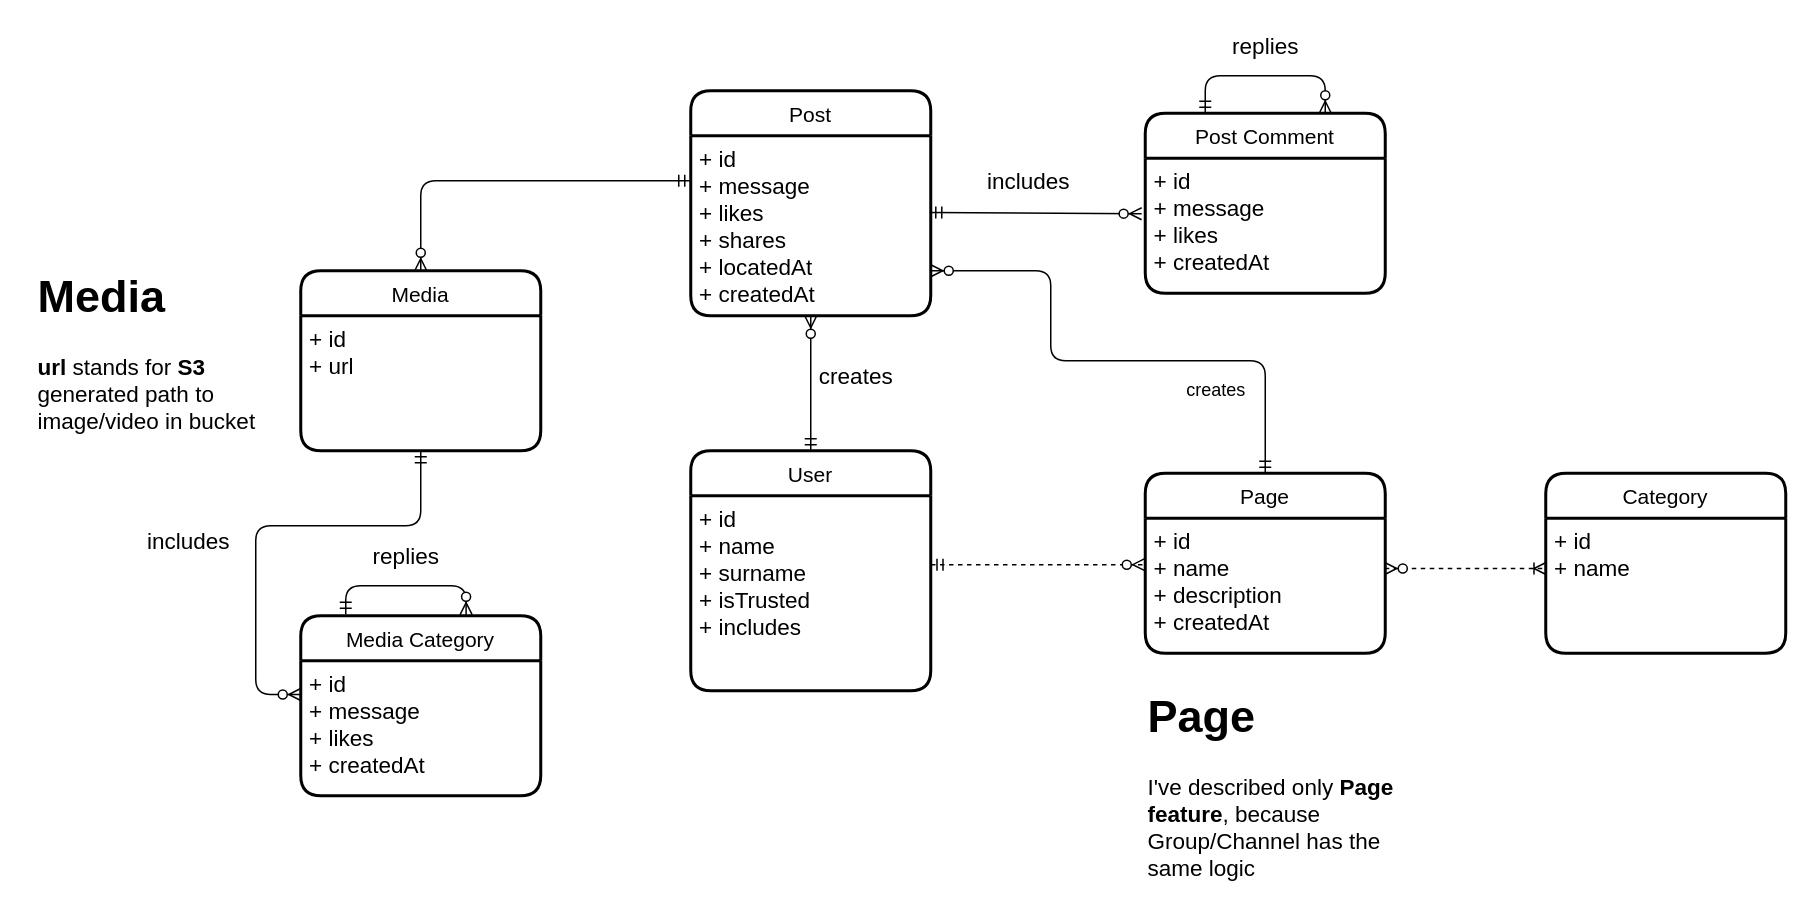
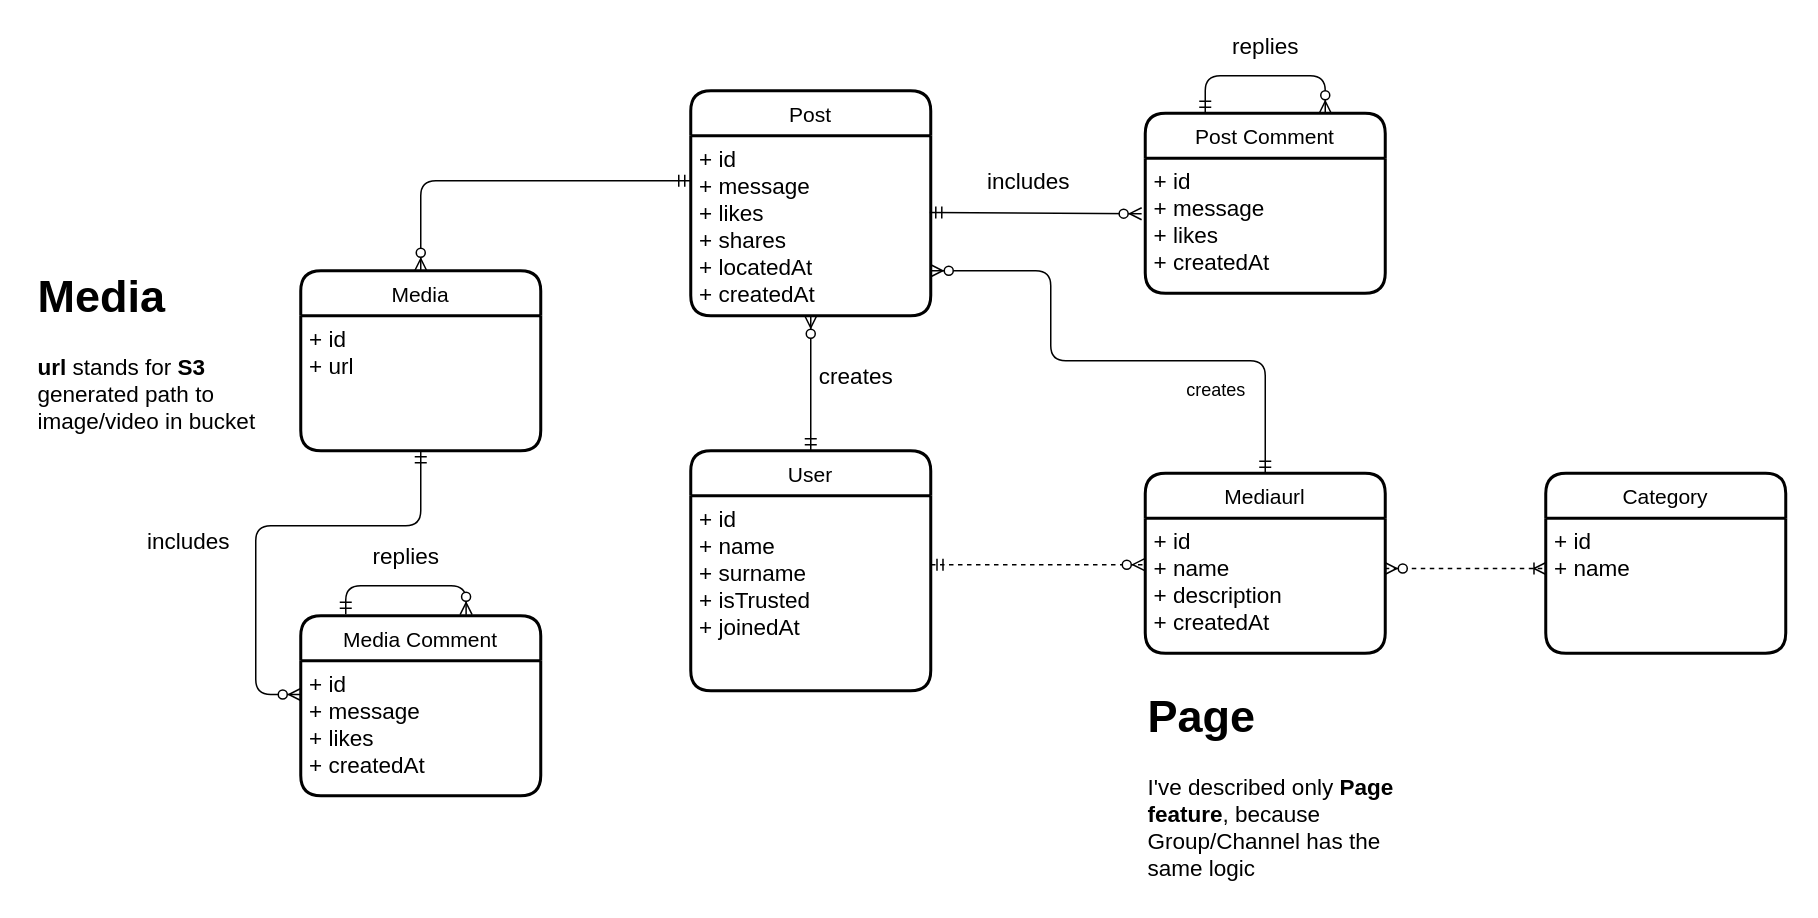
node "Page": label "Page" -> "Mediaurl"
node "+ id + name + surname + isTrusted + includes": label "+ id + name + surname + isTrusted + includes" -> "+ id + name + surname + isTrusted + joinedAt"
node "Media Category": label "Media Category" -> "Media Comment"
